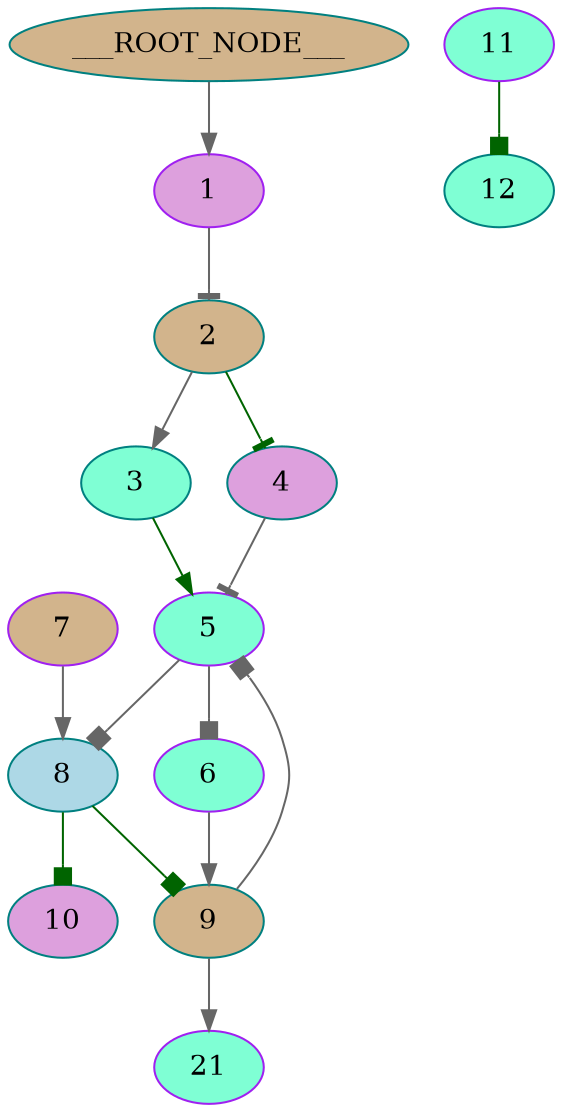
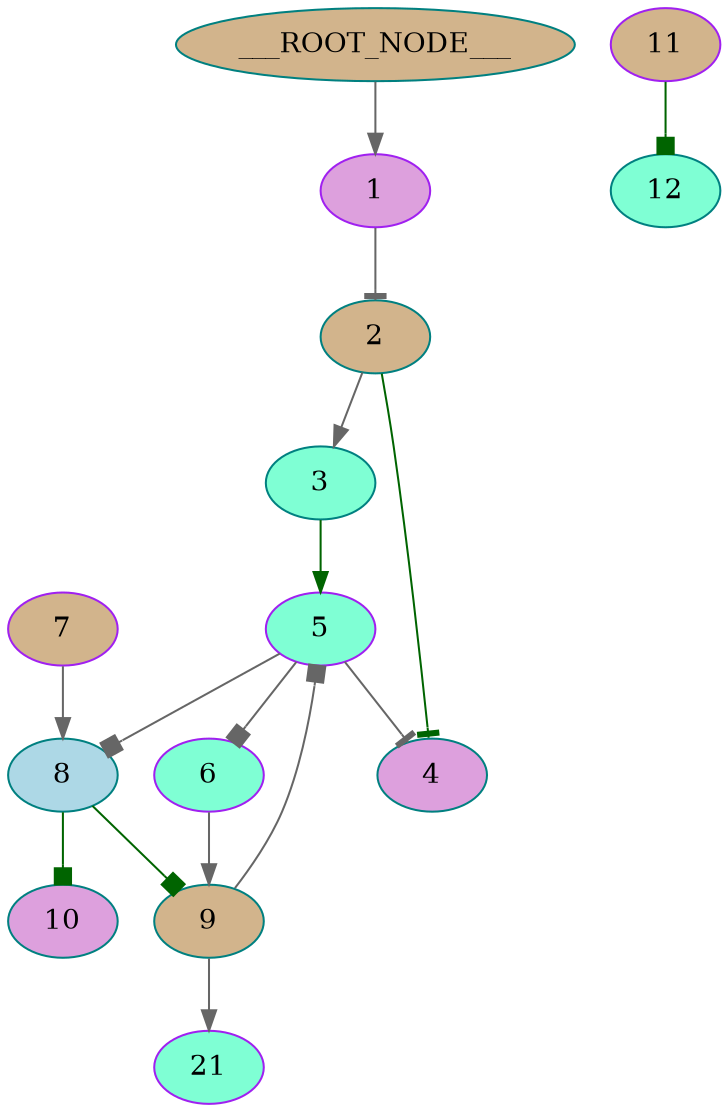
node "11": fillcolor aquamarine -> tan
edge "4" -> "5": reversed
